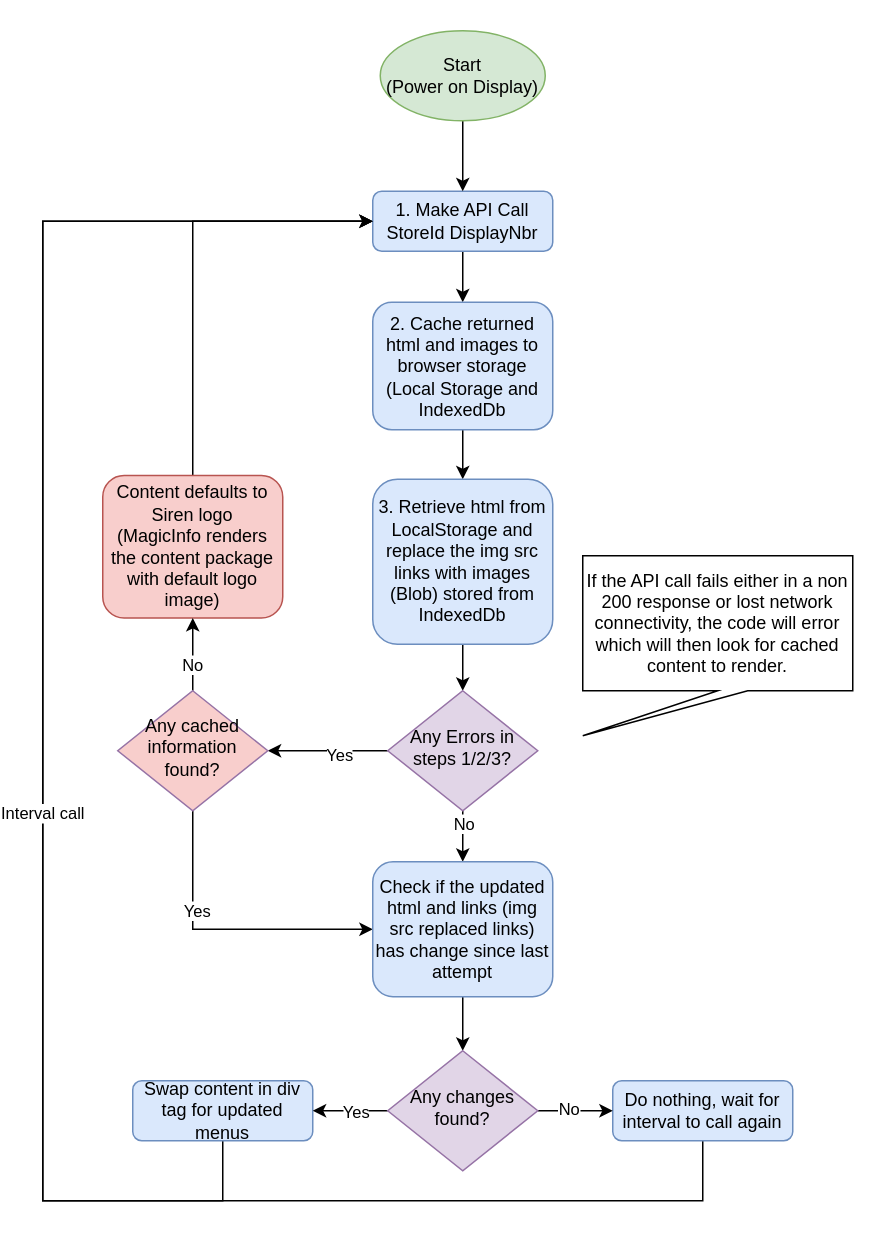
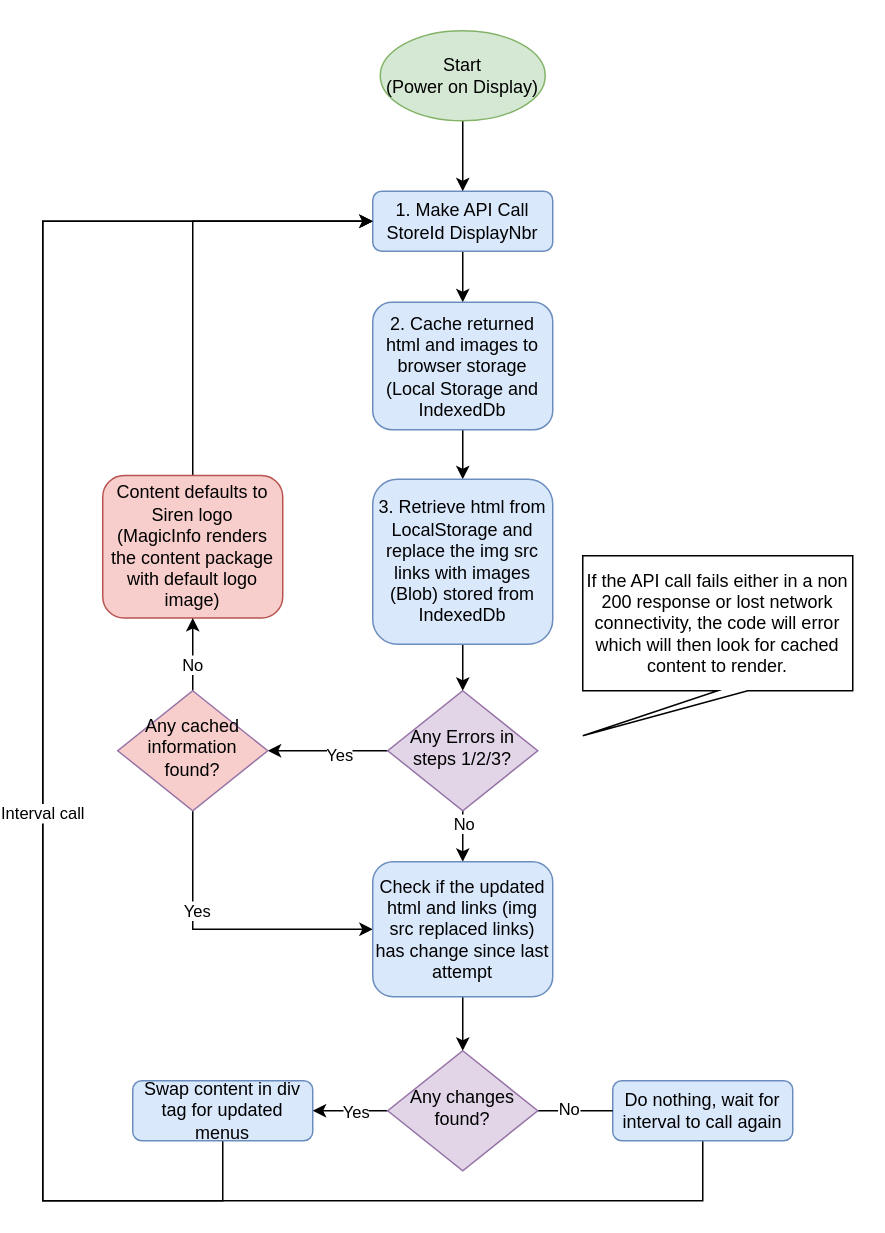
edge "Any changes found?" -> "Do nothing, wait for interval to call again": arrowhead classic -> none
